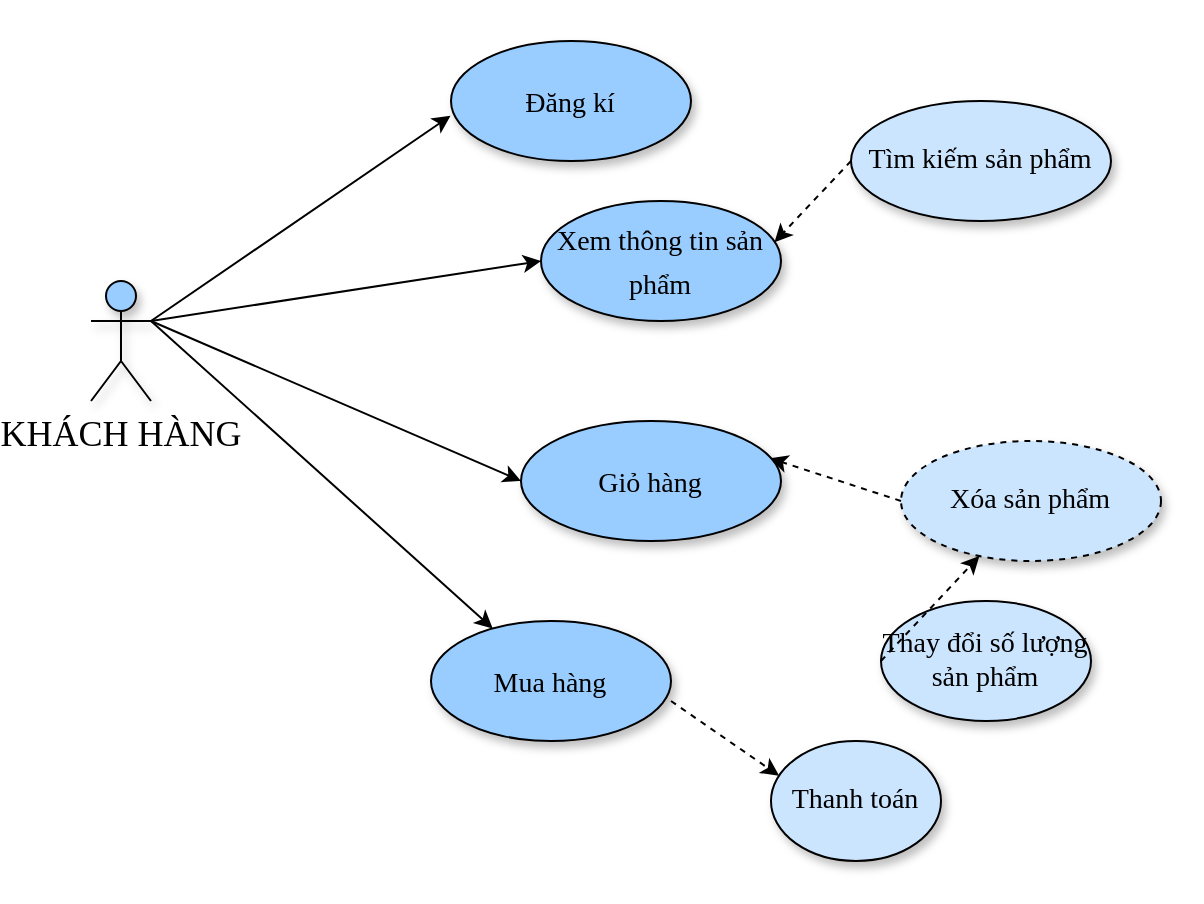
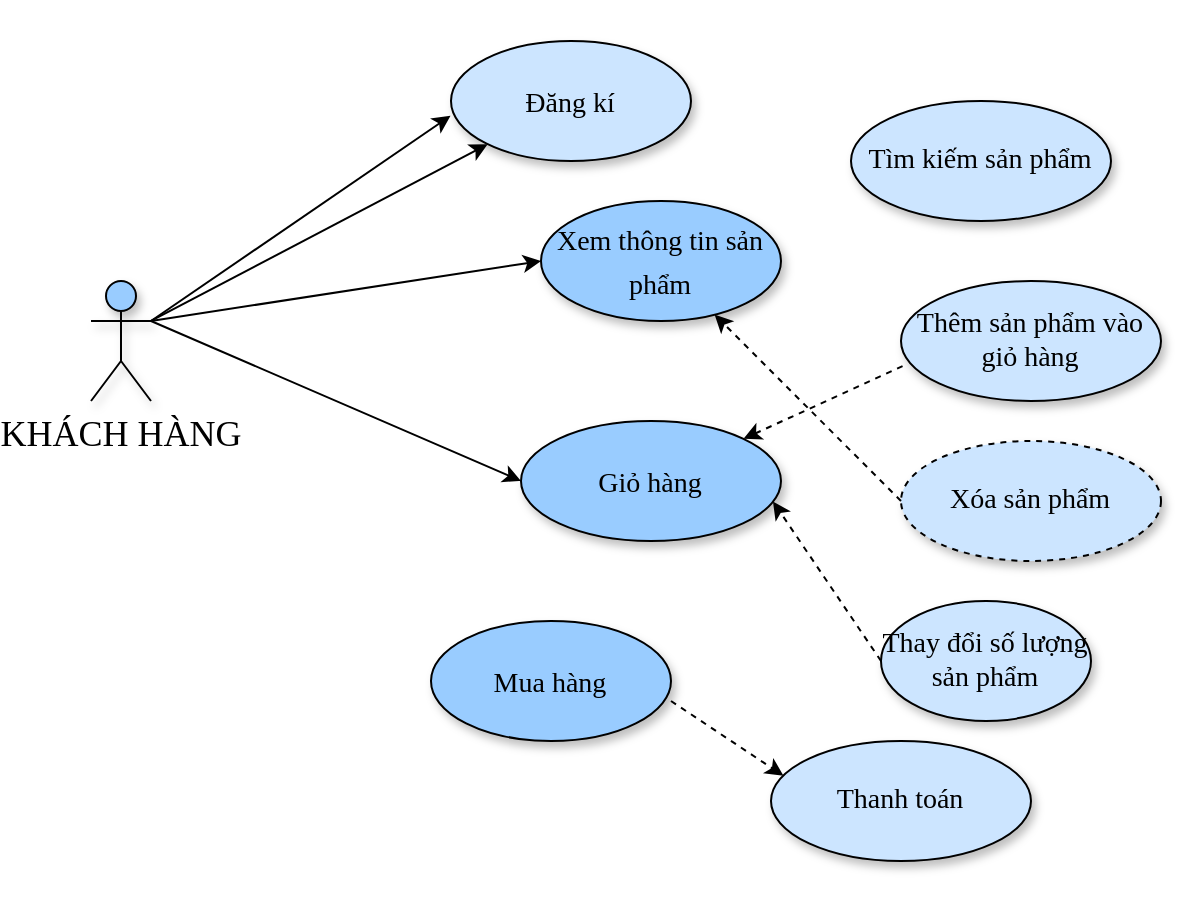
node "Đăng kí": fillcolor #99ccff -> #cce5ff
edge "Tìm kiếm sản phẩm" -> "Xem thông tin sản phẩm": removed
node "Thêm sản phẩm vào giỏ hàng": added
edge "Thêm sản phẩm vào giỏ hàng" -> "Giỏ hàng": added
edge "KHÁCH HÀNG" -> "Mua hàng": now "KHÁCH HÀNG" -> "Đăng kí"
edge "Xóa sản phẩm" -> "Giỏ hàng": now "Xóa sản phẩm" -> "Xem thông tin sản phẩm"
edge "Thay đổi số lượng sản phẩm" -> "Xóa sản phẩm": now "Thay đổi số lượng sản phẩm" -> "Giỏ hàng"
node "Thanh toán": size 170x120 -> 260x120
